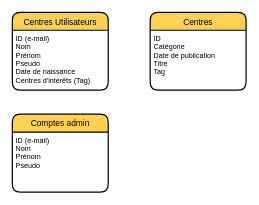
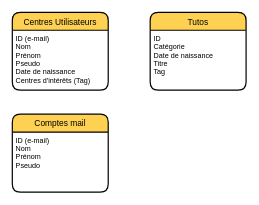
node "Centres": label "Centres" -> "Tutos"
node "ID Catégorie Date de publication Titre Tag": label "ID Catégorie Date de publication Titre Tag" -> "ID Catégorie Date de naissance Titre Tag"
node "Comptes admin": label "Comptes admin" -> "Comptes mail"
